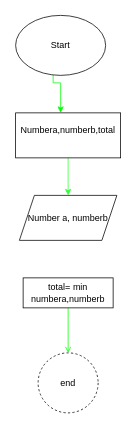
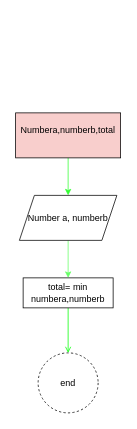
node "Start": removed
edge "Start" -> "Numbera,numberb,total": removed
node "Numbera,numberb,total": fillcolor #ffffff -> #f8cecc
edge "Number a, numberb" -> "total= min numbera,numberb": added
